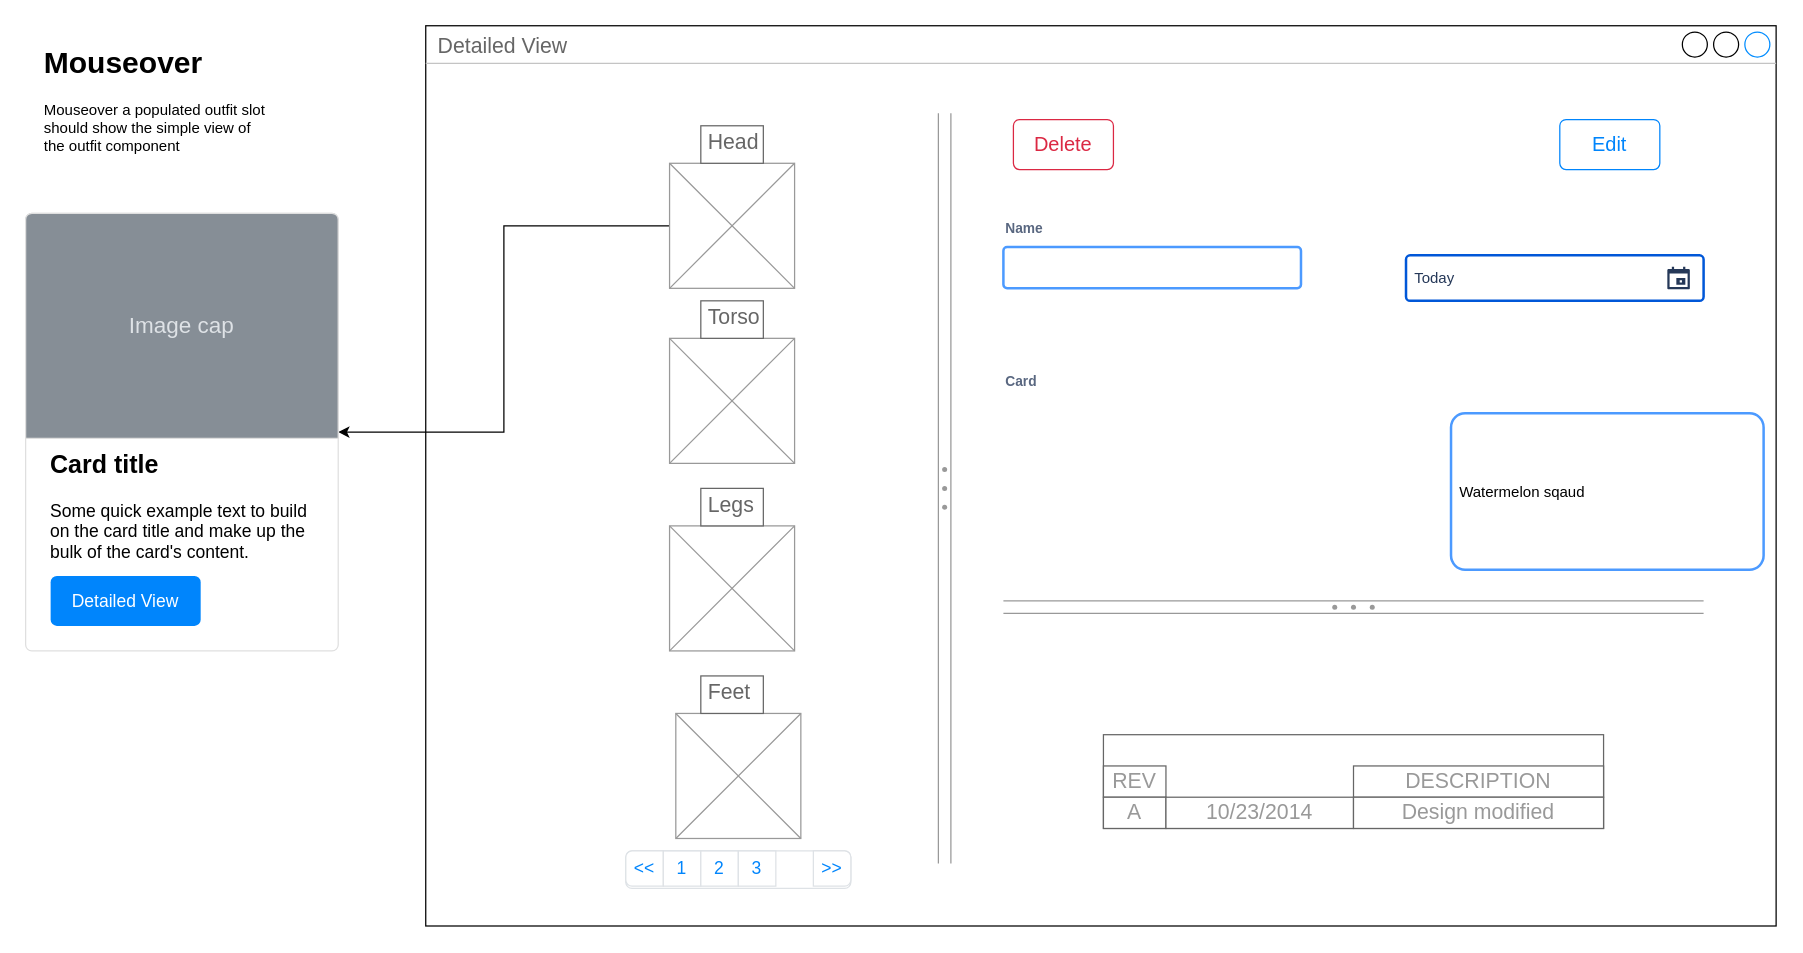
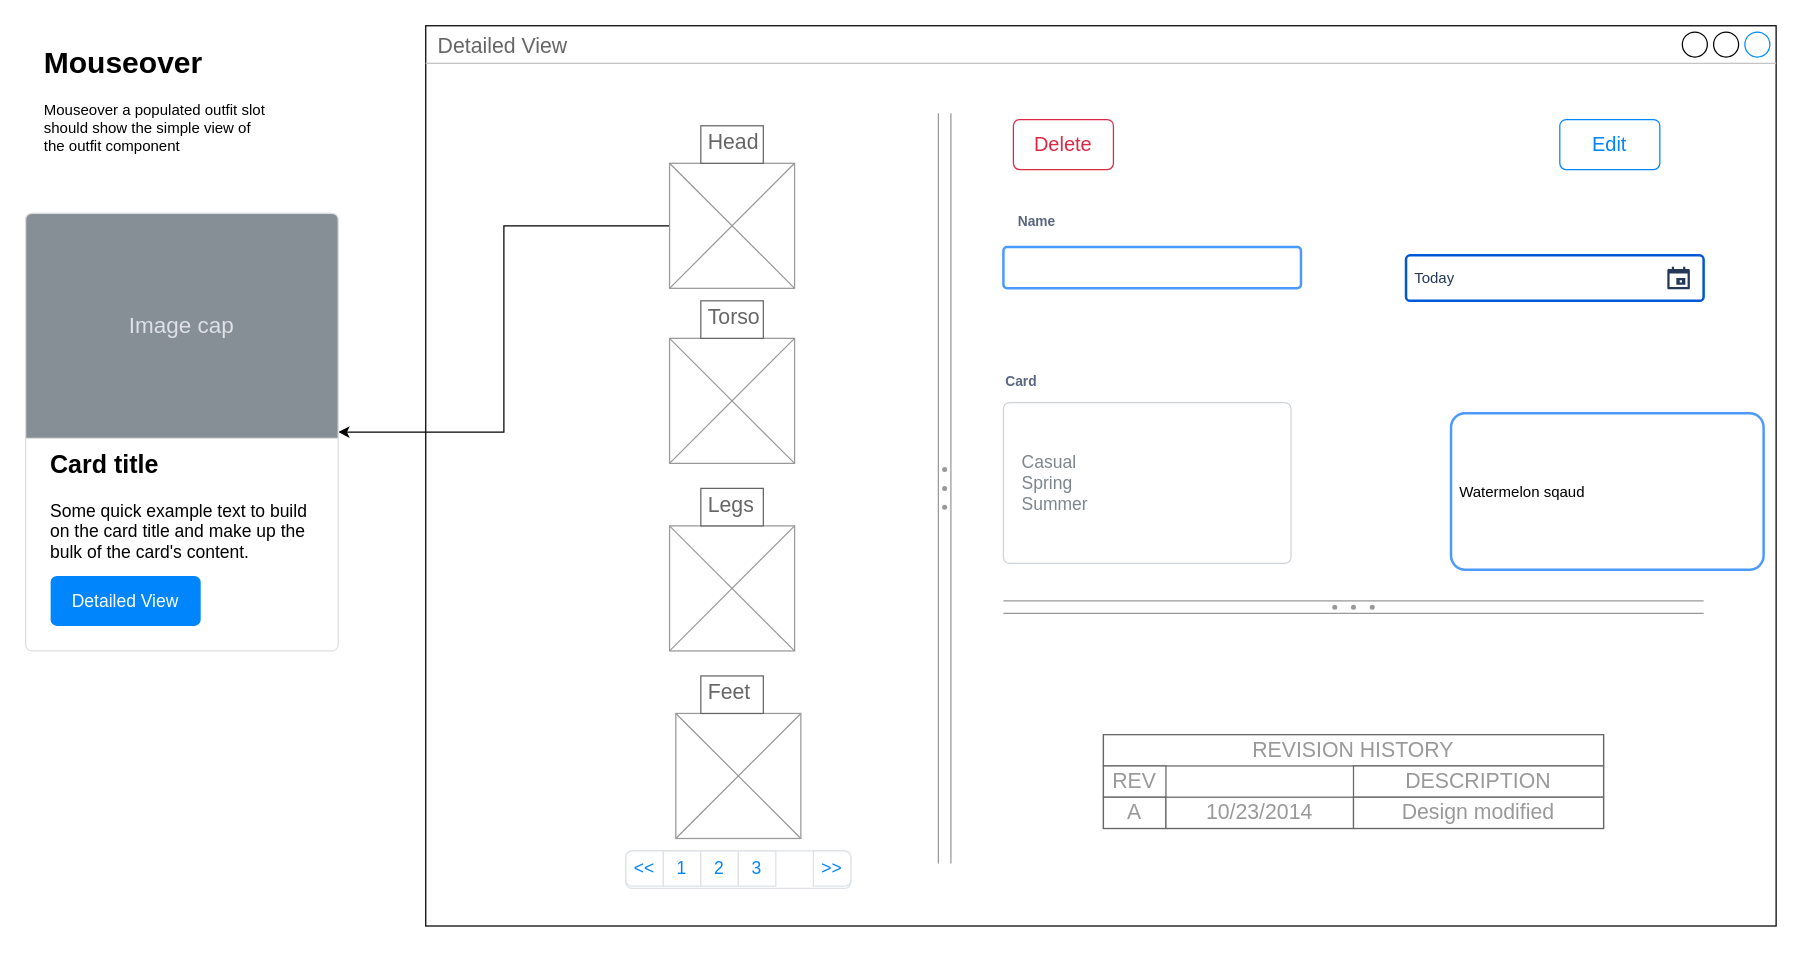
node "Name": moved (1153, 228) -> (1166, 222)
node "Casual Spring Summer": added
node "REVISION HISTORY": added
